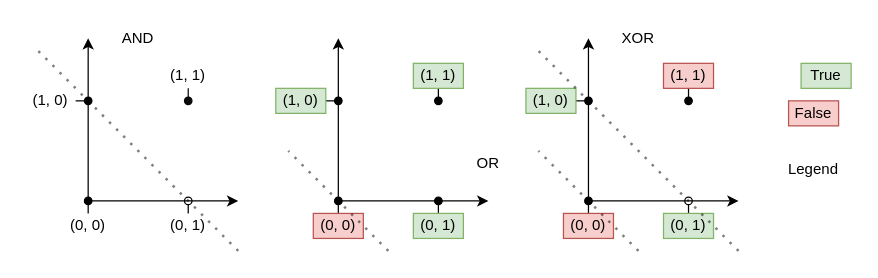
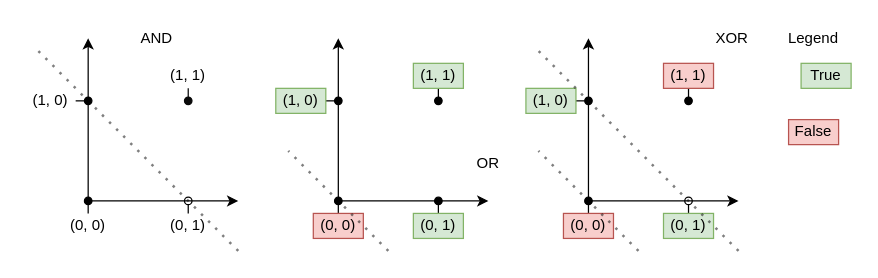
node "AND": moved (138, 38) -> (157, 38)
node "XOR": moved (638, 38) -> (732, 38)
node "False": moved (813, 113) -> (813, 132)
node "Legend": moved (813, 169) -> (813, 38)
